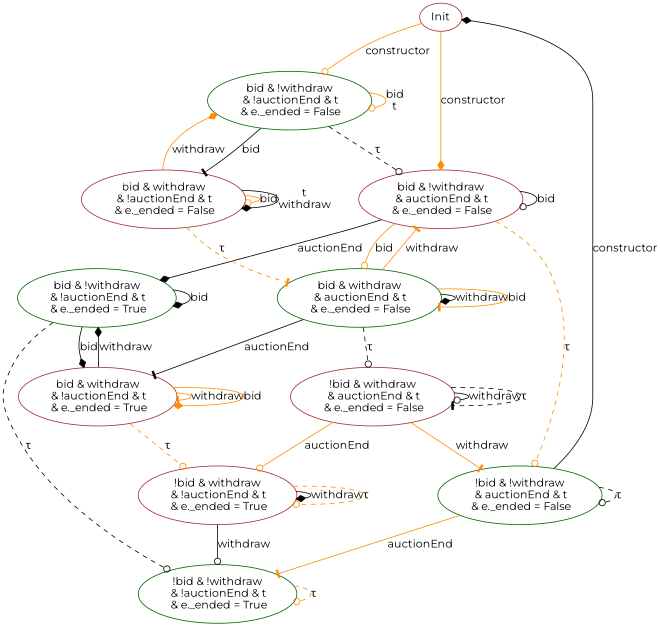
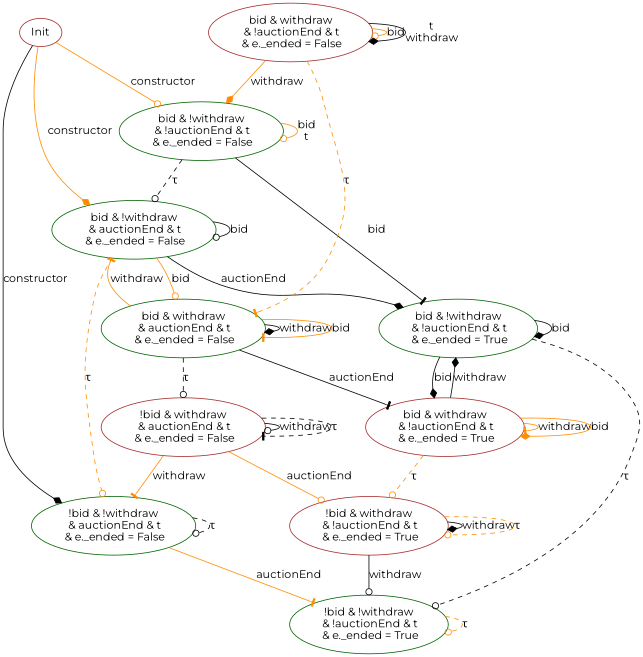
edge "bid & !withdraw & !auctionEnd & t & e._ended = False" -> "bid & withdraw & !auctionEnd & t & e._ended = False": now "bid & !withdraw & !auctionEnd & t & e._ended = False" -> "bid & !withdraw & !auctionEnd & t & e._ended = True"
node "bid & !withdraw & auctionEnd & t & e._ended = False": color brown -> darkgreen
edge "!bid & !withdraw & auctionEnd & t & e._ended = False" -> "Init": reversed
